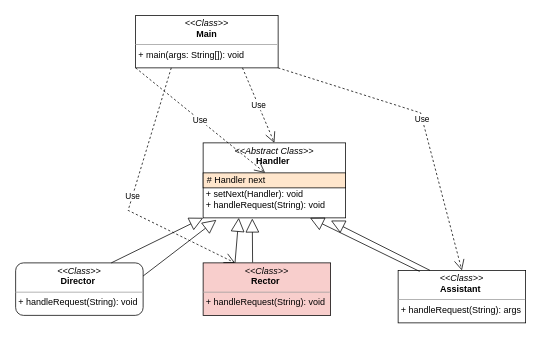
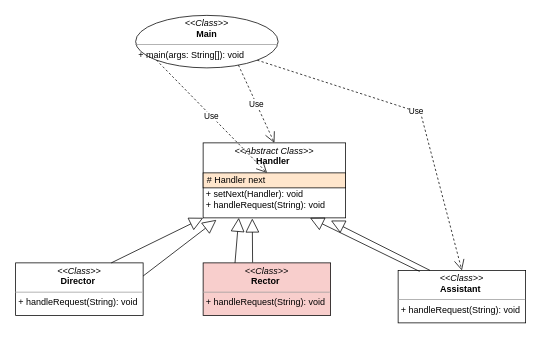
node "<<Class>> Main + main(args: String[]): void": shape rectangle -> ellipse
edge "<<Class>> Main + main(args: String[]): void" -> "<<Class>> Rector + handleRequest(String): void": removed, label "Use"
node "<<Class>> Assistant + handleRequest(String): args": label "<<Class>> Assistant + handleRequest(String): args" -> "<<Class>> Assistant + handleRequest(String): void"
node "<<Class>> Director + handleRequest(String): void": shape rounded rectangle -> rectangle
